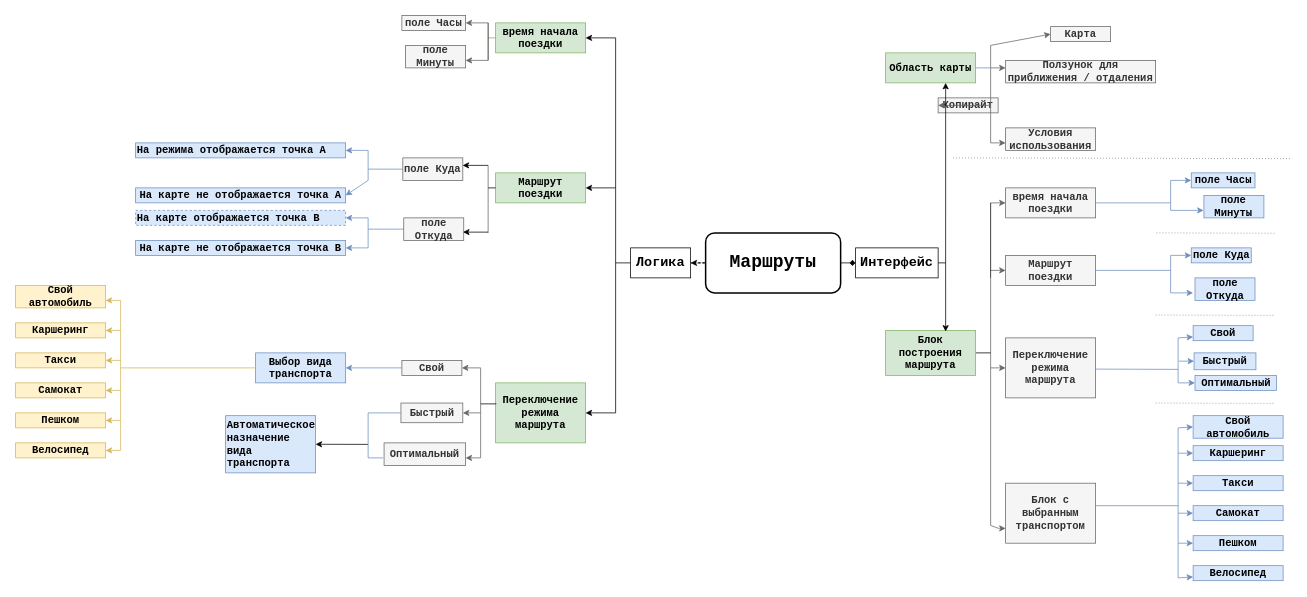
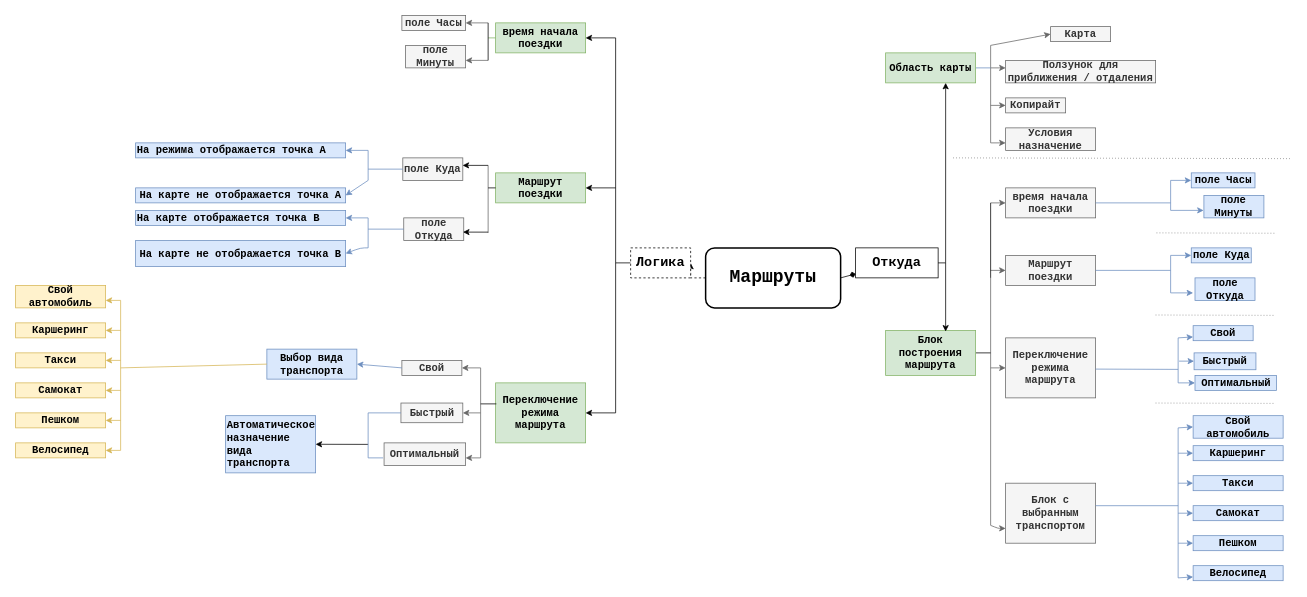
node "Копирайт": moved (968, 105) -> (1035, 105)
node "Условия использования": label "Условия использования" -> "Условия назначение"
node "На карте отображается точка В": style dashed -> solid
node "На карте не отображается точка В": size 210x15 -> 210x26
node "Логика": style solid -> dashed
node "Маршруты": moved (773, 263) -> (773, 278)
node "Интерфейс": label "Интерфейс" -> "Откуда"
node "Выбор вида транспорта": moved (300, 368) -> (312, 364)
